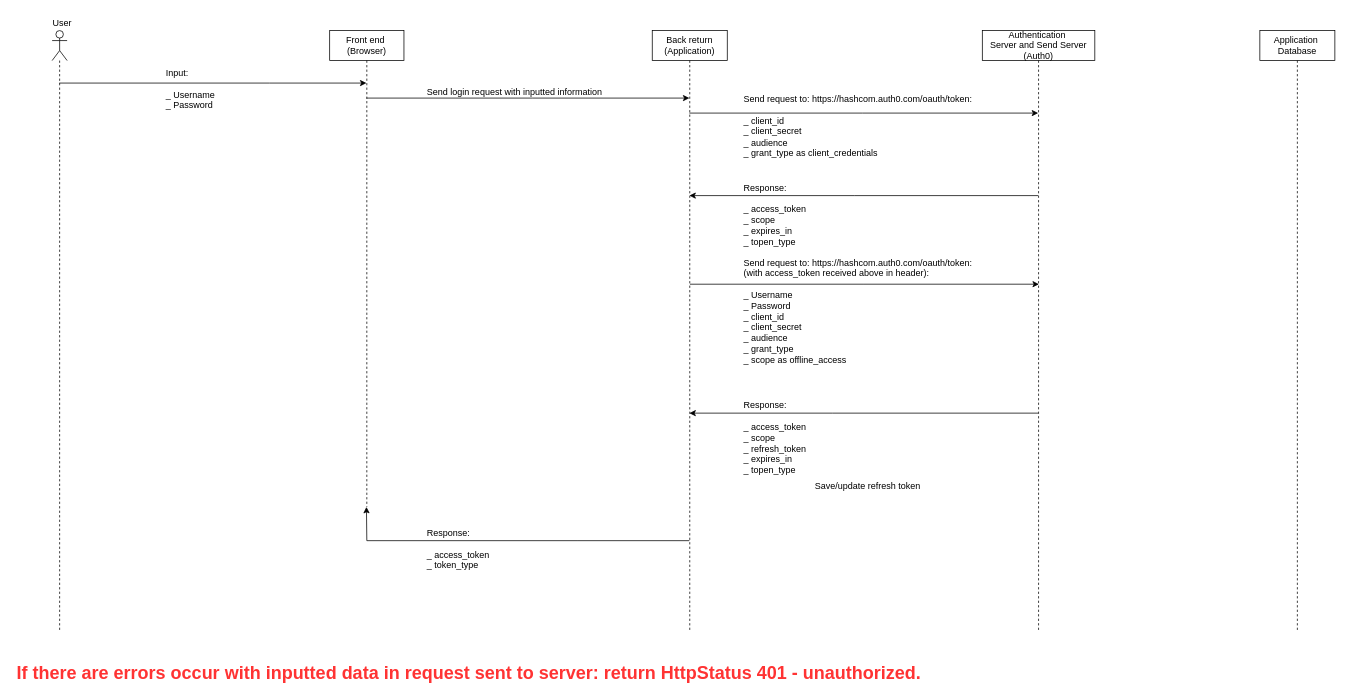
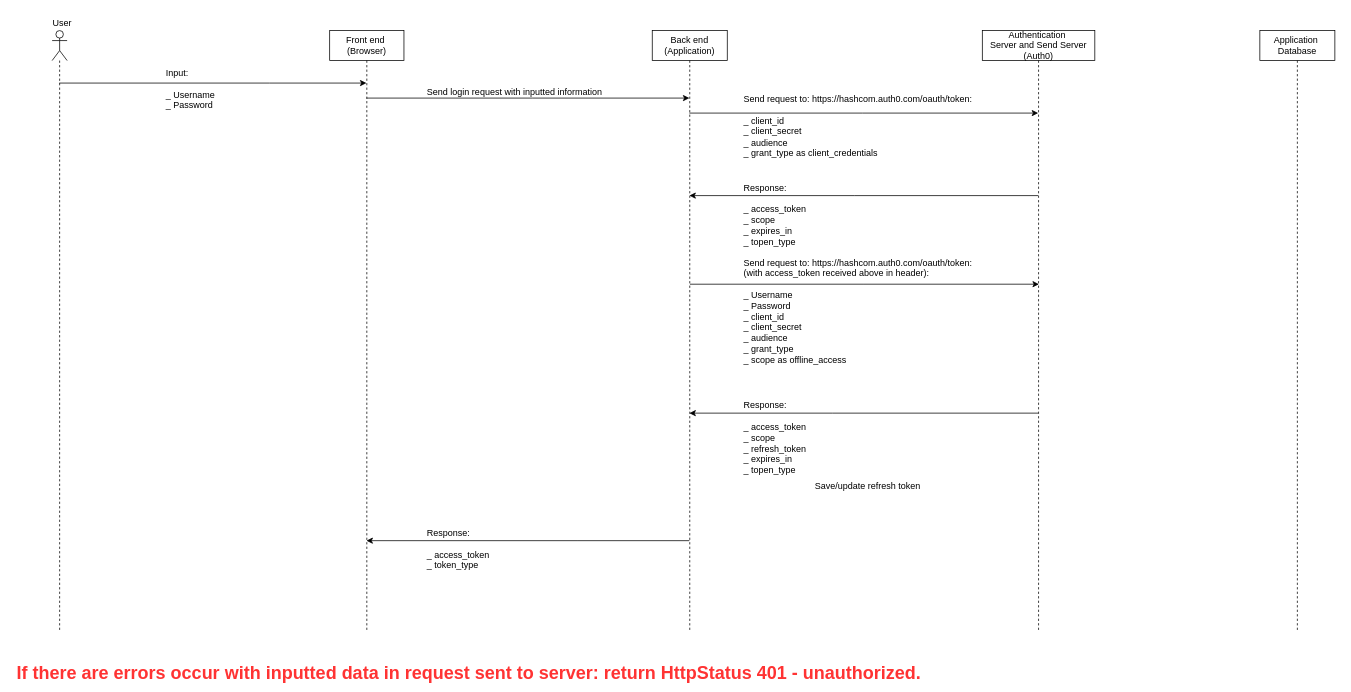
node "Back return (Application)": label "Back return (Application)" -> "Back end (Application)"
node "Front end (Browser)": size 74x476 -> 74x600
